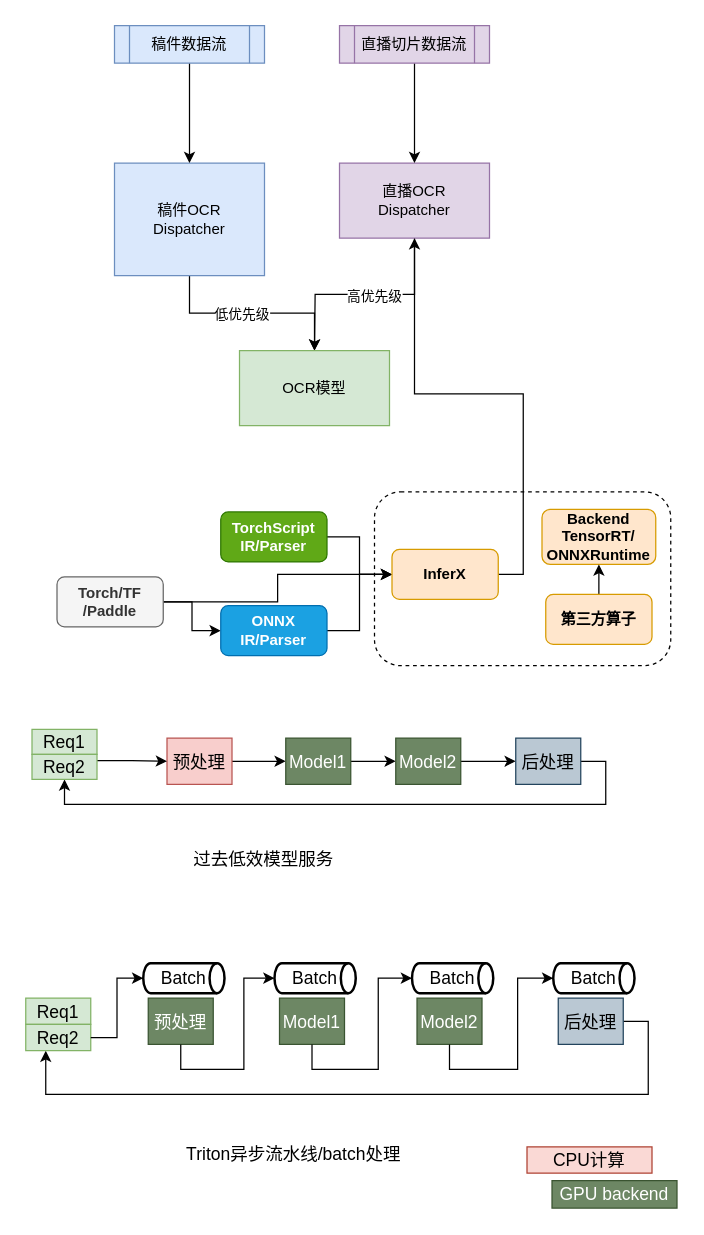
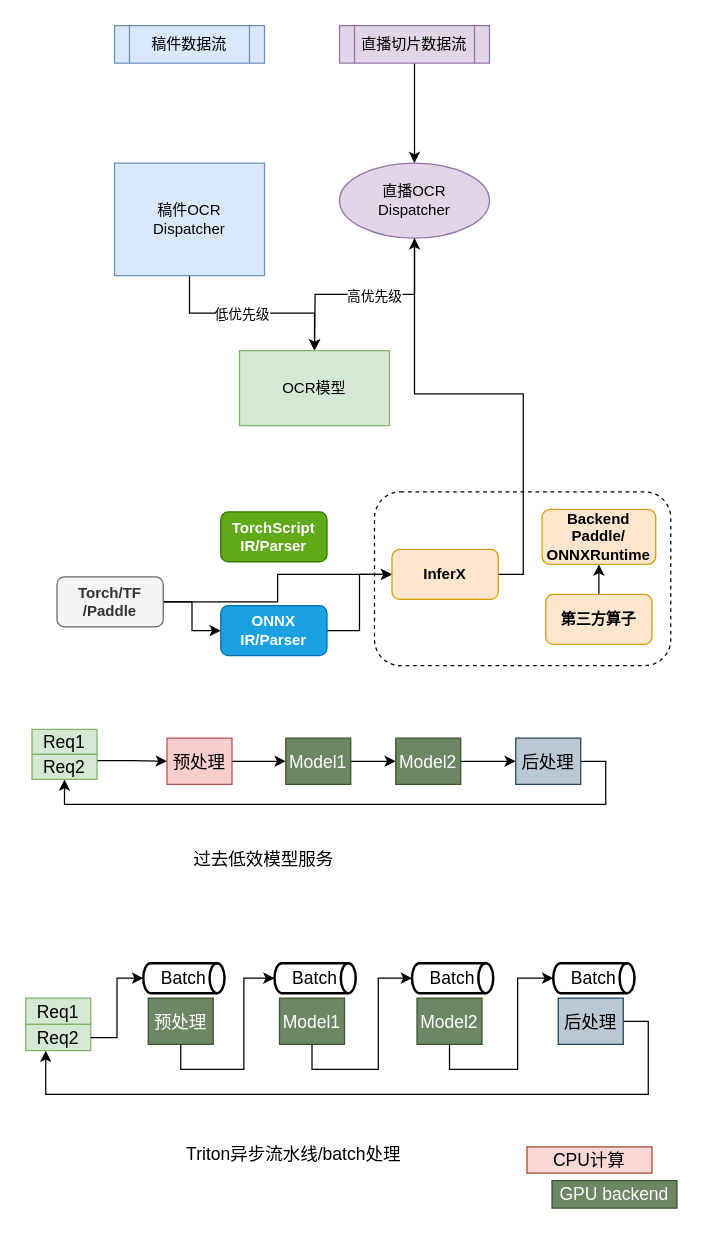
edge "稿件数据流" -> "稿件OCR Dispatcher": removed
node "直播OCR Dispatcher": shape rectangle -> ellipse
node "Backend TensorRT/ ONNXRuntime": label "Backend TensorRT/ ONNXRuntime" -> "Backend Paddle/ ONNXRuntime"
edge "TorchScript IR/Parser" -> "InferX": removed
